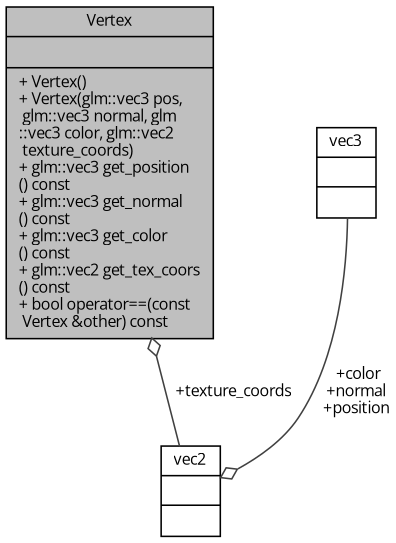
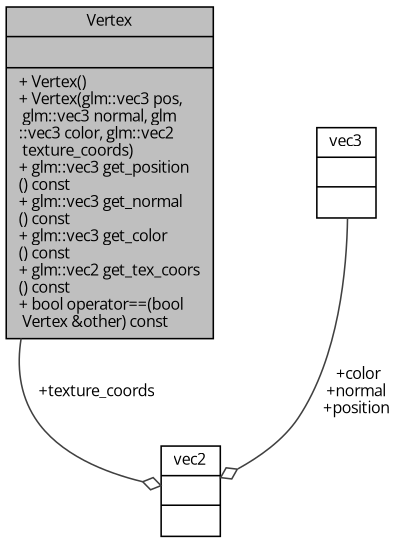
node "Vertex": text "+ bool operator==(const" -> "+ bool operator==(bool"
edge "vec2" -> "Vertex": reversed
